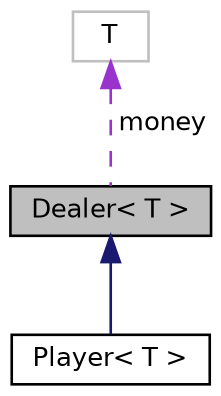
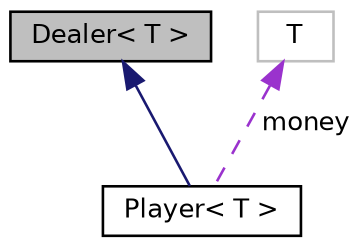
edge "Dealer< T >" -> "T": now "Player< T >" -> "T"
